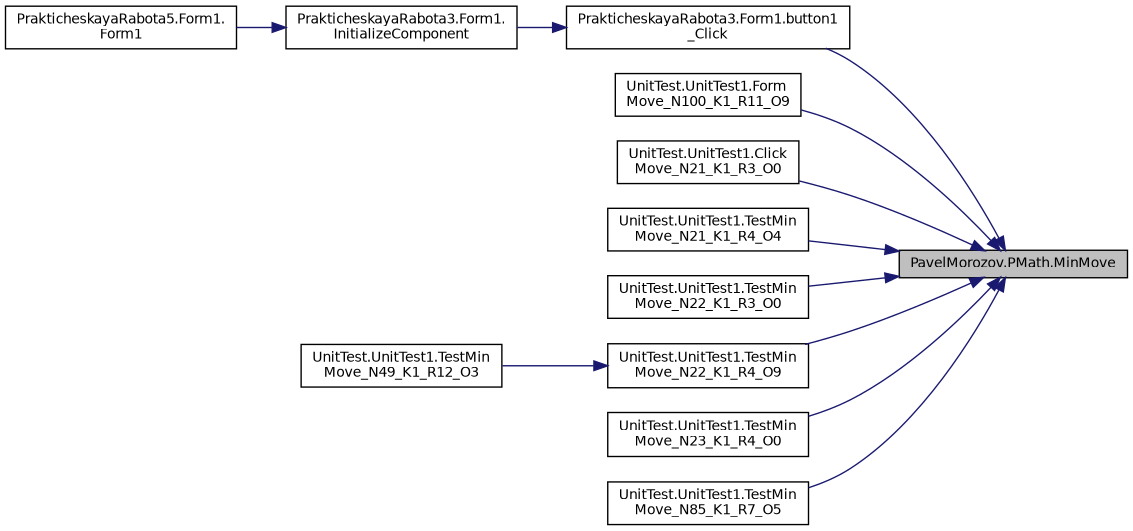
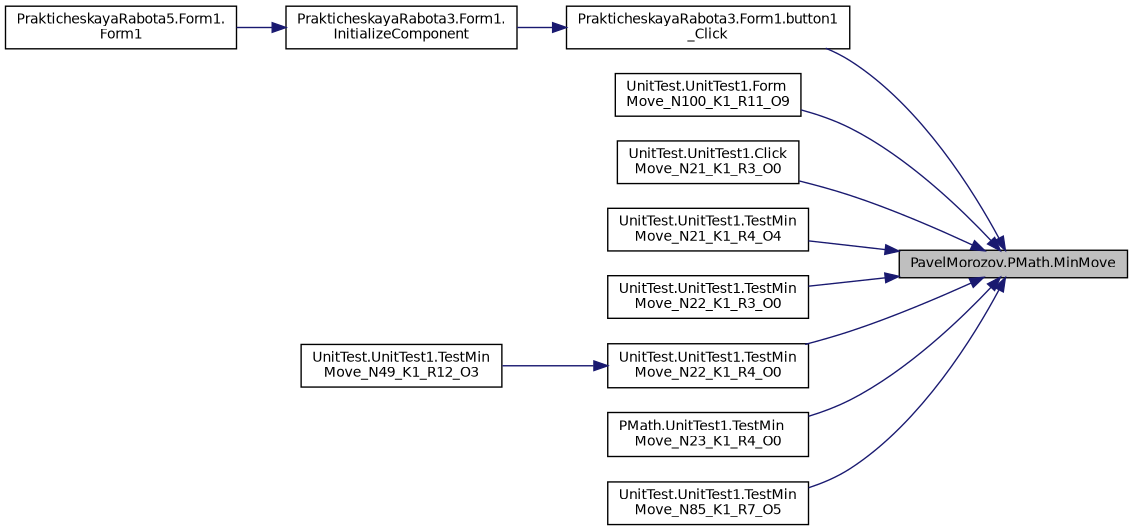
node "UnitTest.UnitTest1.TestMin Move_N22_K1_R4_O9": label "UnitTest.UnitTest1.TestMin Move_N22_K1_R4_O9" -> "UnitTest.UnitTest1.TestMin Move_N22_K1_R4_O0"
node "UnitTest.UnitTest1.TestMin Move_N23_K1_R4_O0": label "UnitTest.UnitTest1.TestMin Move_N23_K1_R4_O0" -> "PMath.UnitTest1.TestMin Move_N23_K1_R4_O0"
